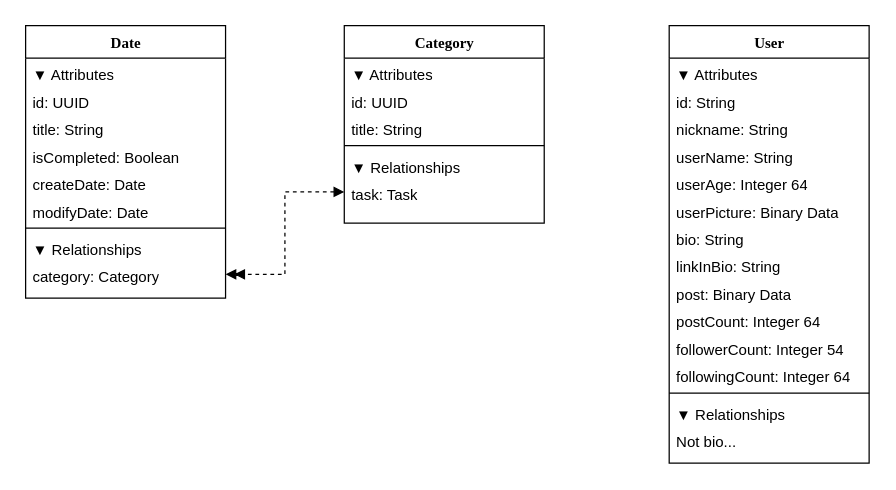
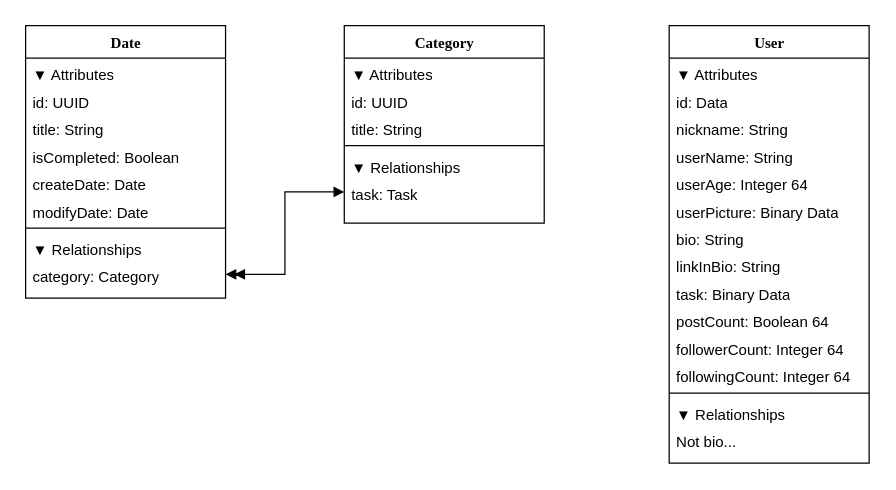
node "id: String": label "id: String" -> "id: Data"
edge "task: Task" -- "category: Category": style dashed -> solid
node "post: Binary Data": label "post: Binary Data" -> "task: Binary Data"
node "postCount: Integer 64": label "postCount: Integer 64" -> "postCount: Boolean 64"
node "followerCount: Integer 54": label "followerCount: Integer 54" -> "followerCount: Integer 64"
